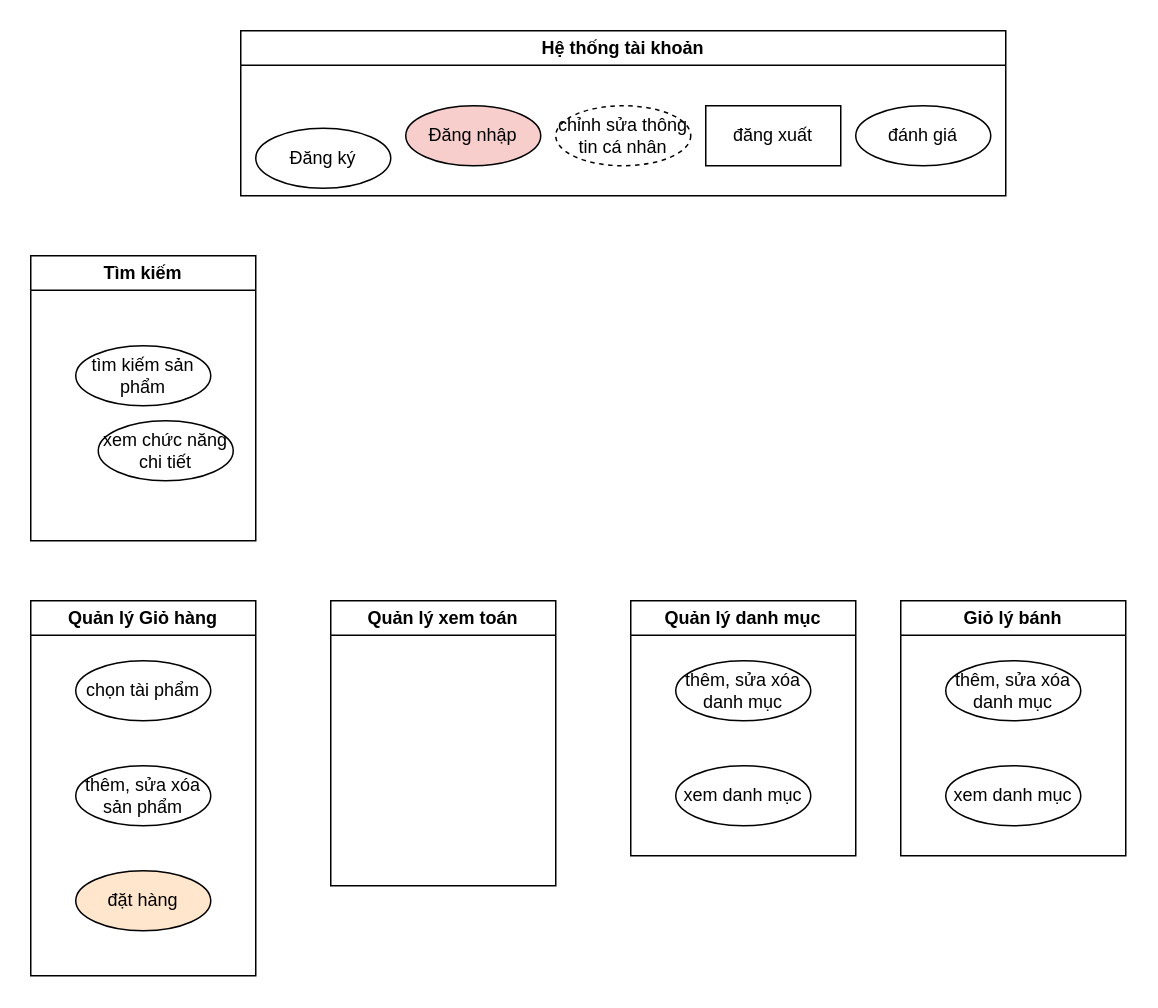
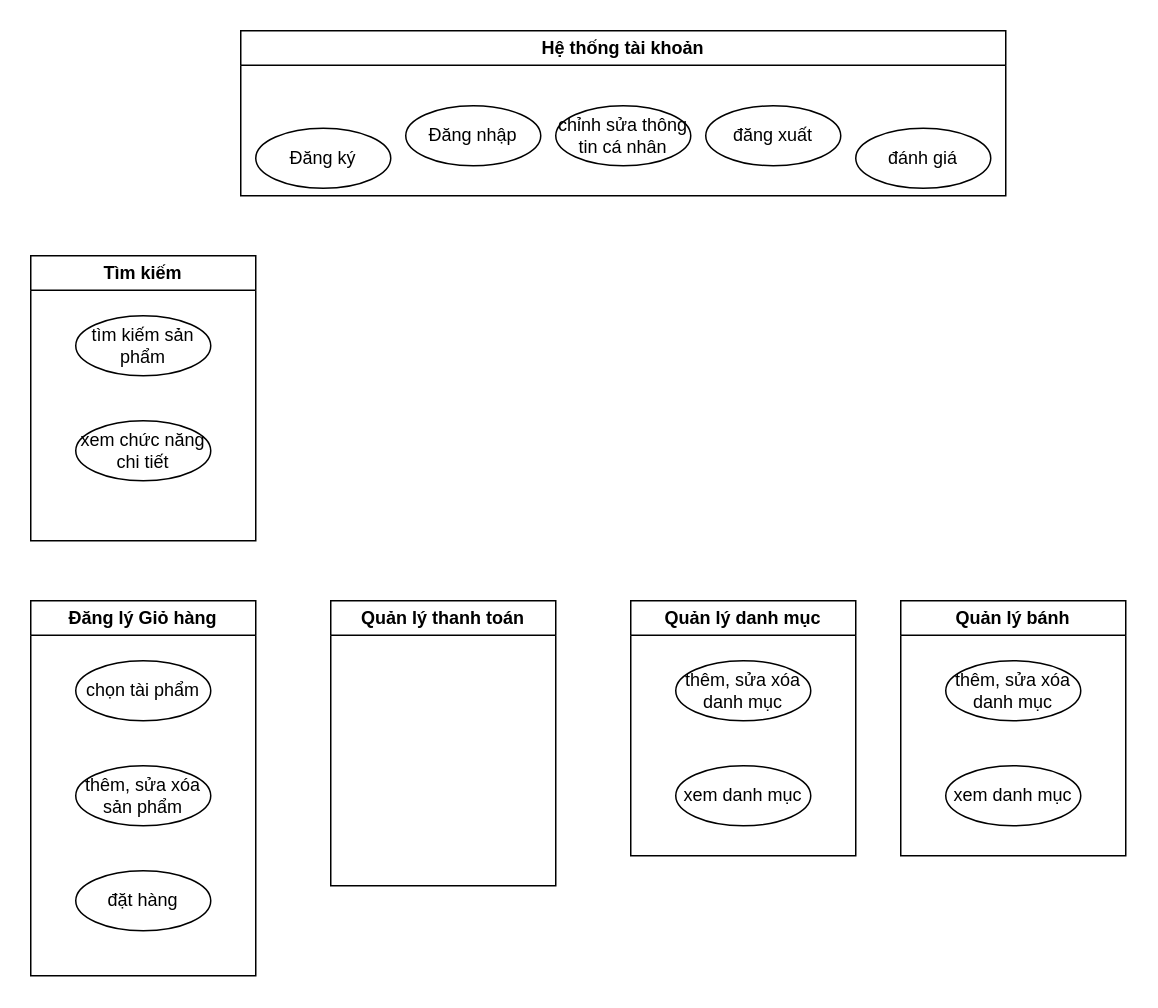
node "Đăng nhập": fillcolor #f8cecc -> #ffffff
node "chỉnh sửa thông tin cá nhân": style dashed -> solid
node "đăng xuất": shape rectangle -> ellipse
node "đánh giá": moved (923, 136) -> (923, 158)
node "tìm kiếm sản phẩm": moved (143, 376) -> (143, 346)
node "xem chức năng chi tiết": moved (166, 451) -> (143, 451)
node "Quản lý Giỏ hàng": label "Quản lý Giỏ hàng" -> "Đăng lý Giỏ hàng"
node "Quản lý xem toán": label "Quản lý xem toán" -> "Quản lý thanh toán"
node "Giỏ lý bánh": label "Giỏ lý bánh" -> "Quản lý bánh"
node "đặt hàng": fillcolor #ffe6cc -> #ffffff
